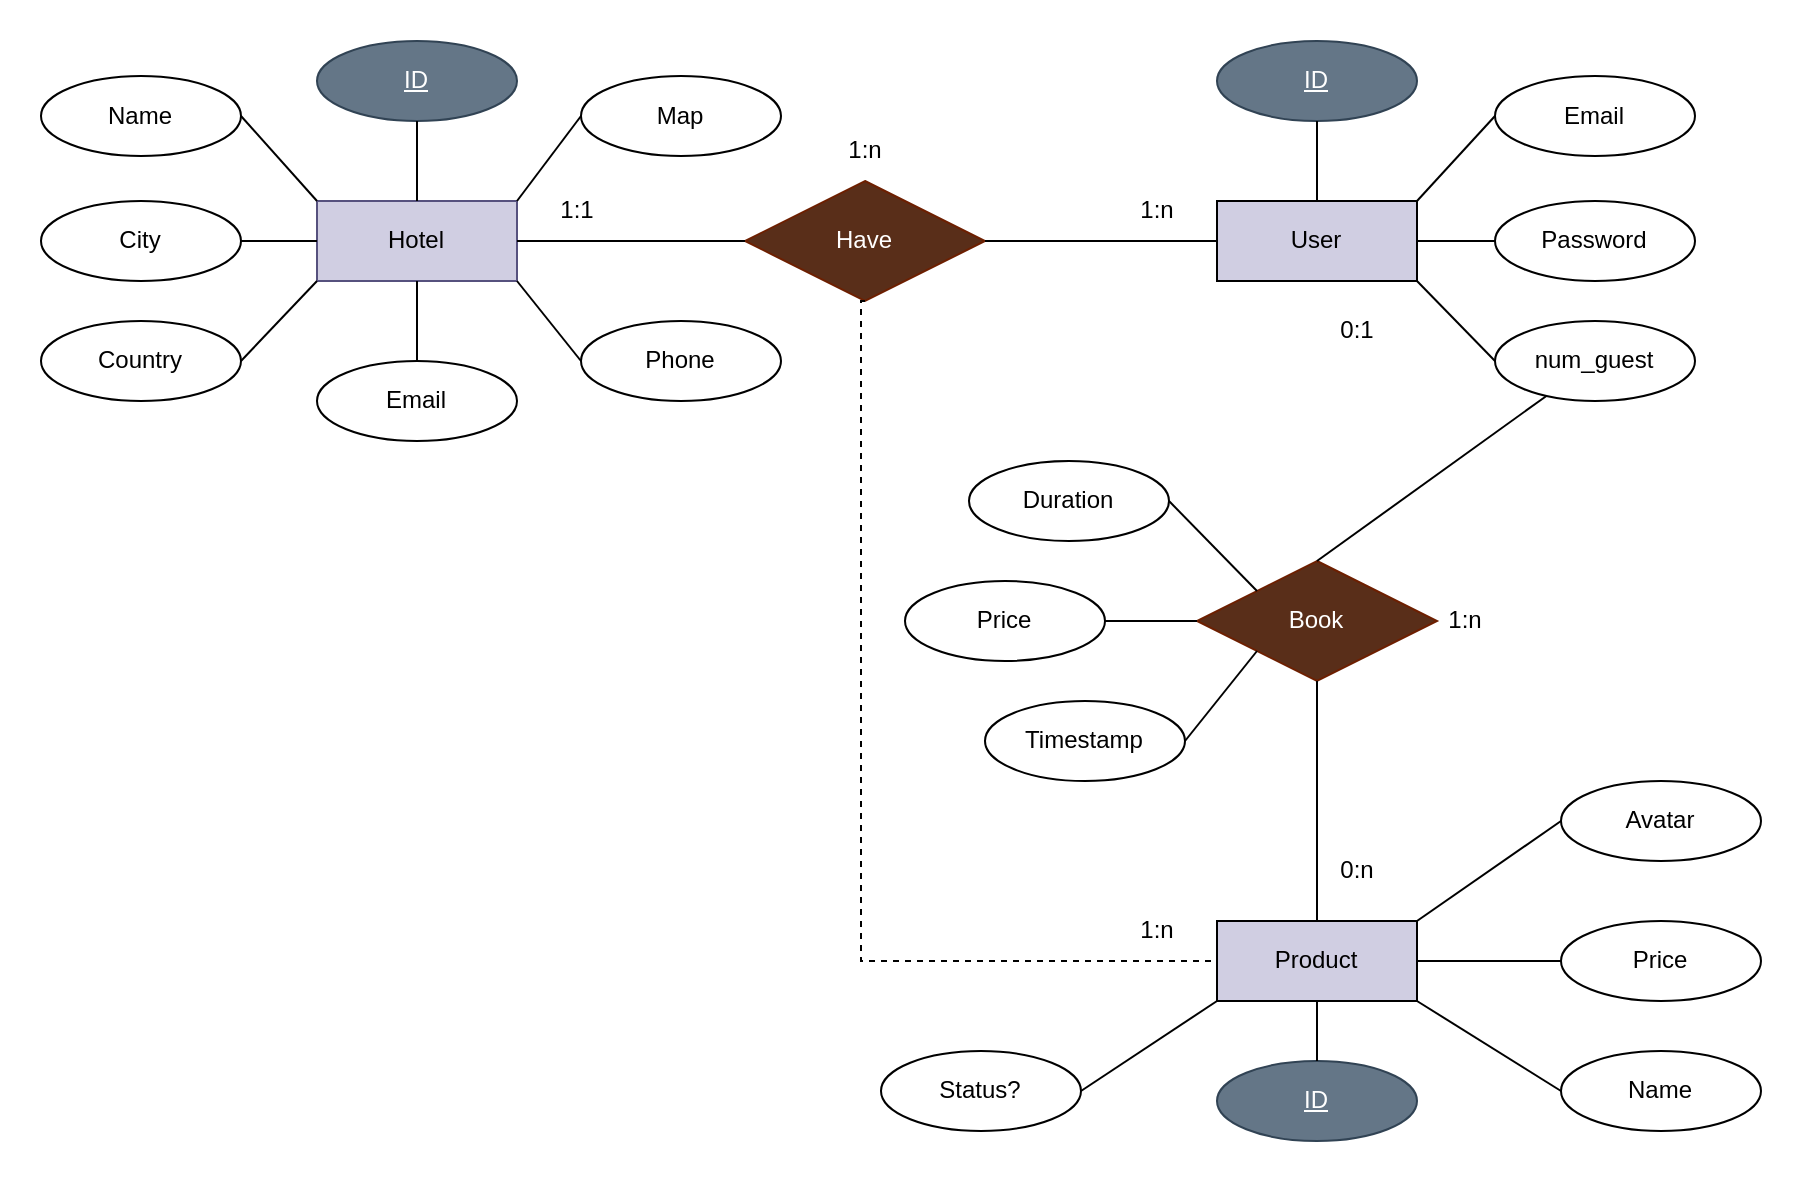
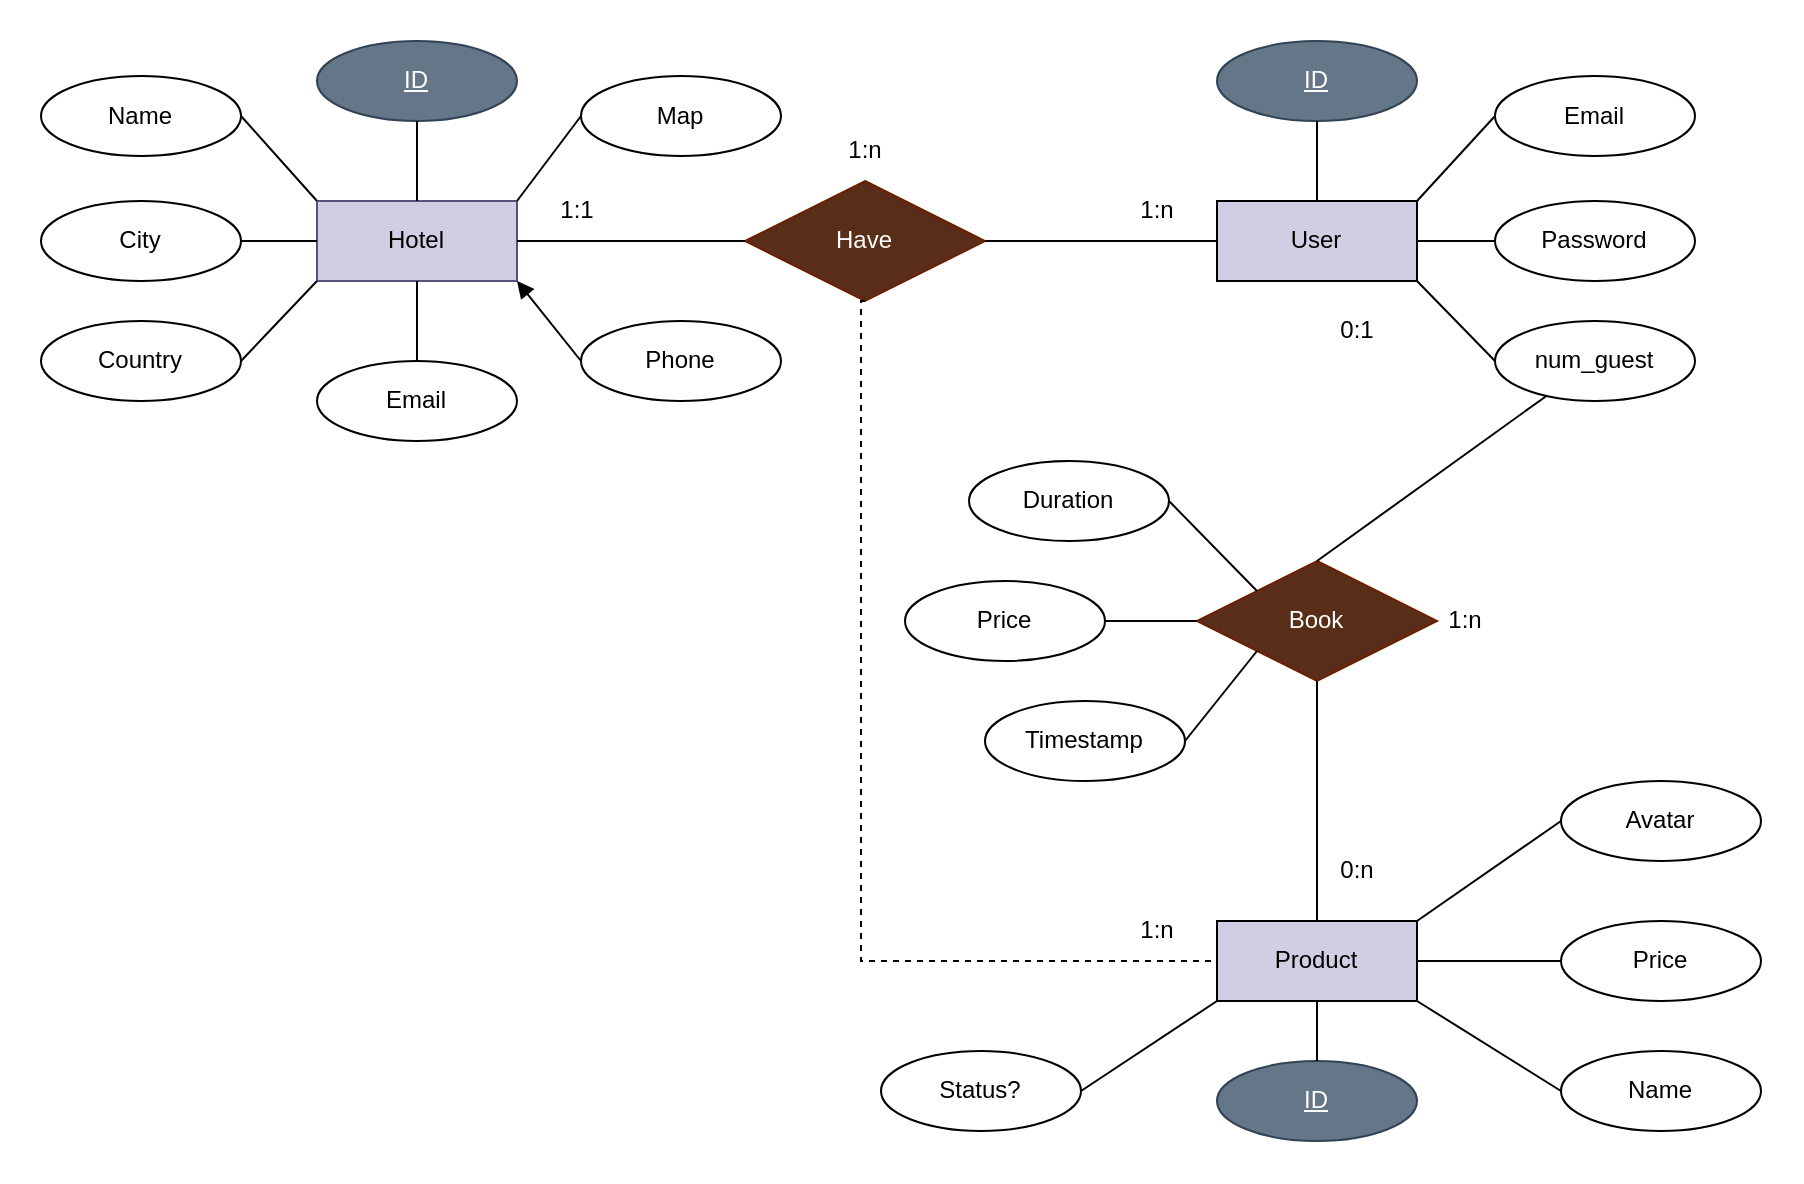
edge "Hotel" -- "Phone": arrowhead none -> block
